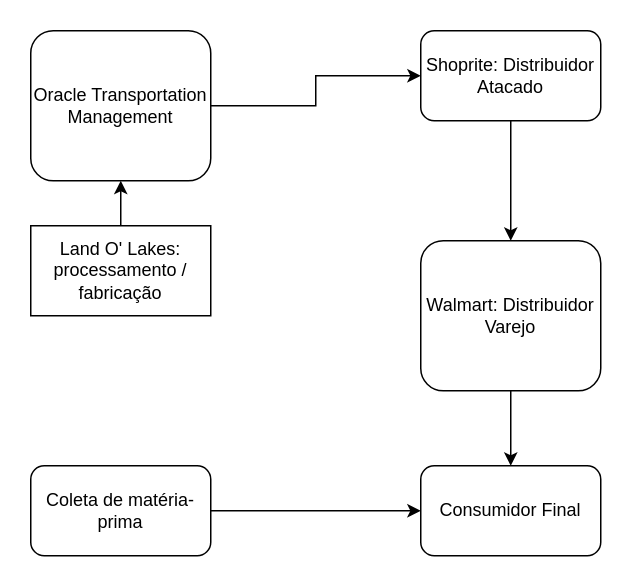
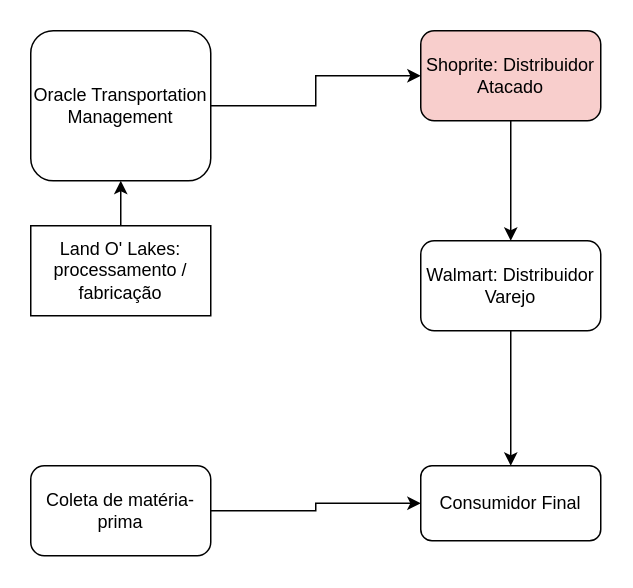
node "Shoprite: Distribuidor Atacado": fillcolor #ffffff -> #f8cecc
node "Walmart: Distribuidor Varejo": size 180x150 -> 180x90
node "Consumidor Final": size 180x90 -> 180x75
